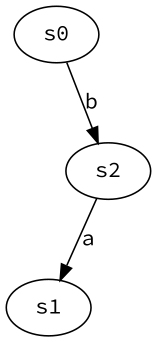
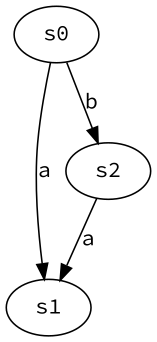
edge "s0" -> "s1": added, label "a"
